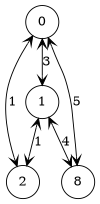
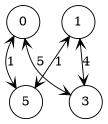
edge "0" -- "1": removed, label "3"
node "2": label "2" -> "5"
node "8": label "8" -> "3"
